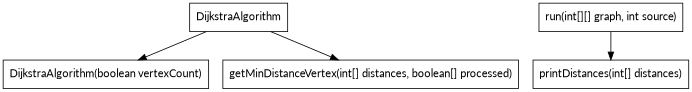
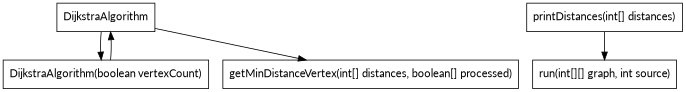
edge "run(int[][] graph, int source)" -> "printDistances(int[] distances)": reversed
edge "DijkstraAlgorithm(boolean vertexCount)" -> "DijkstraAlgorithm": added
